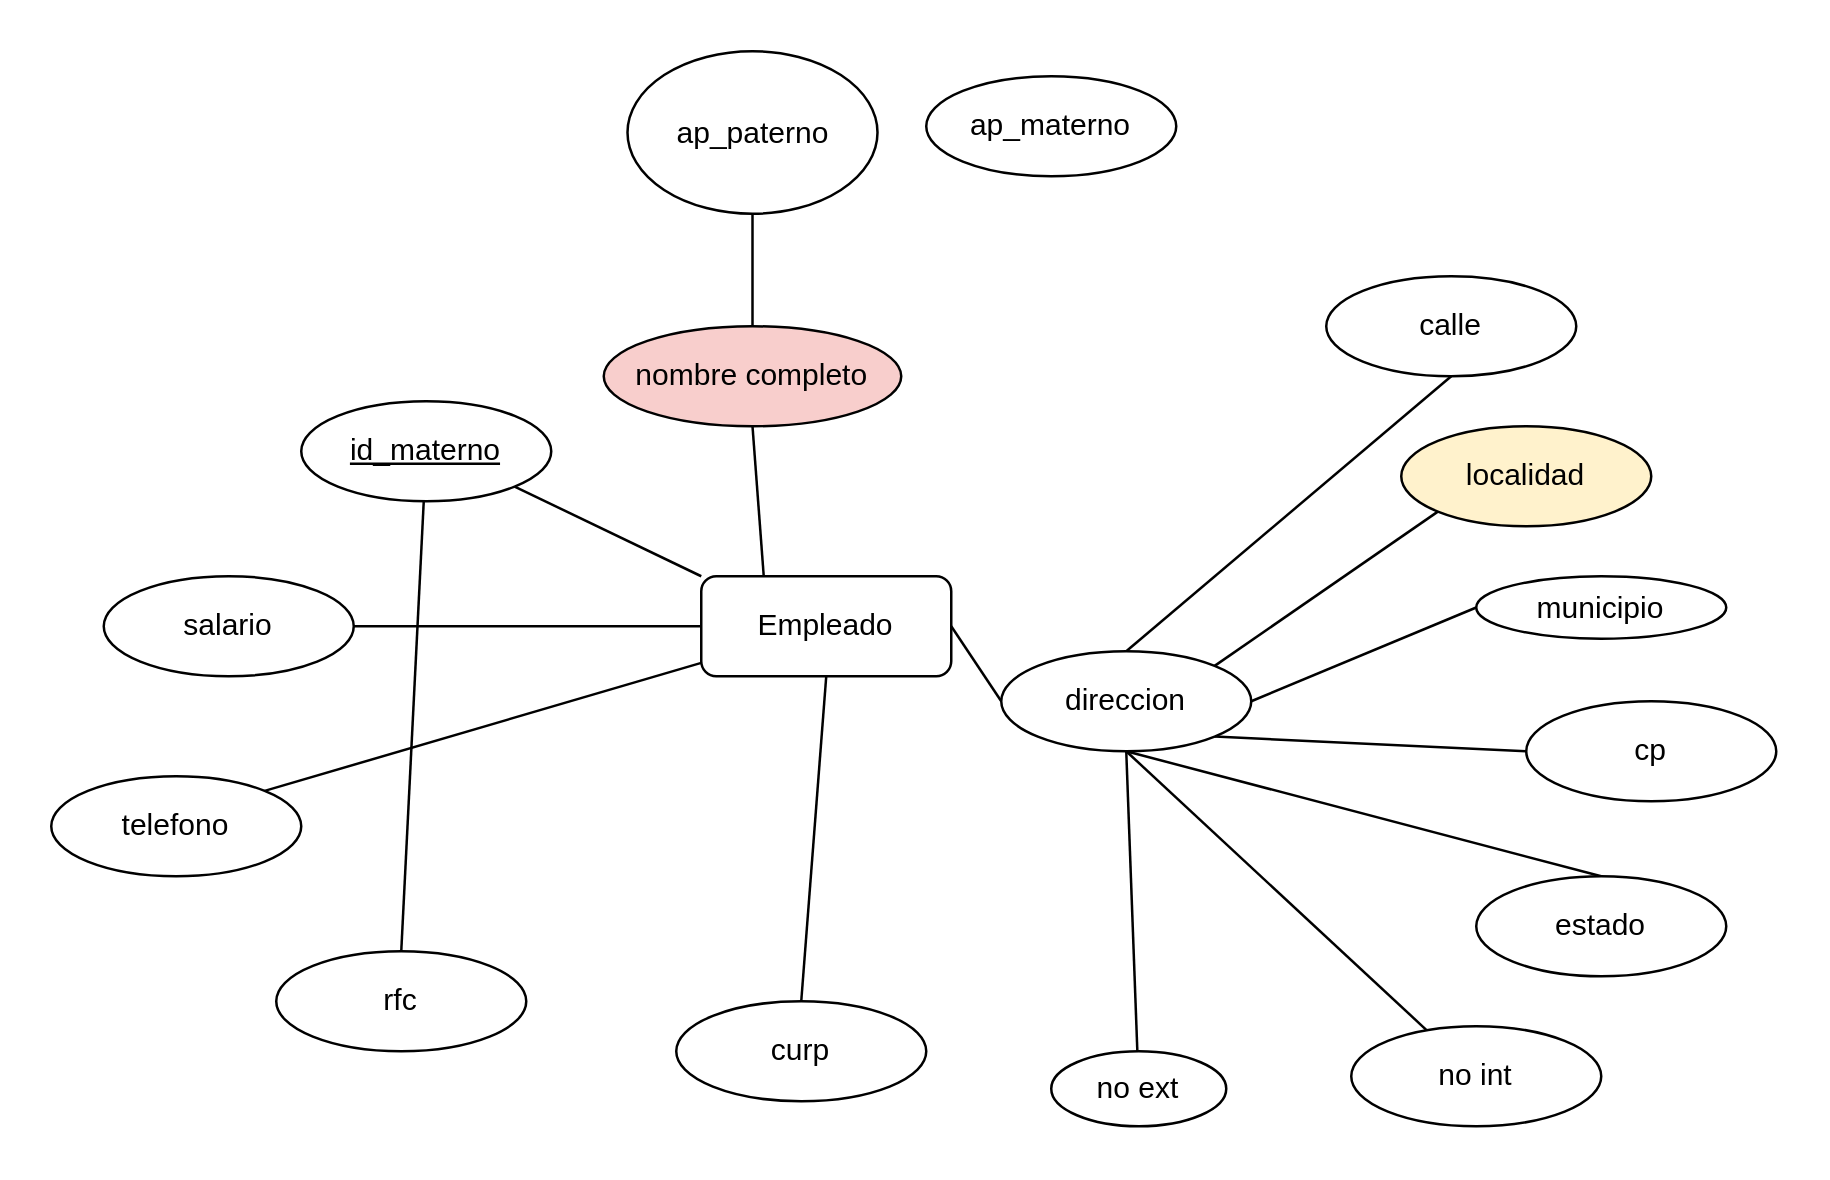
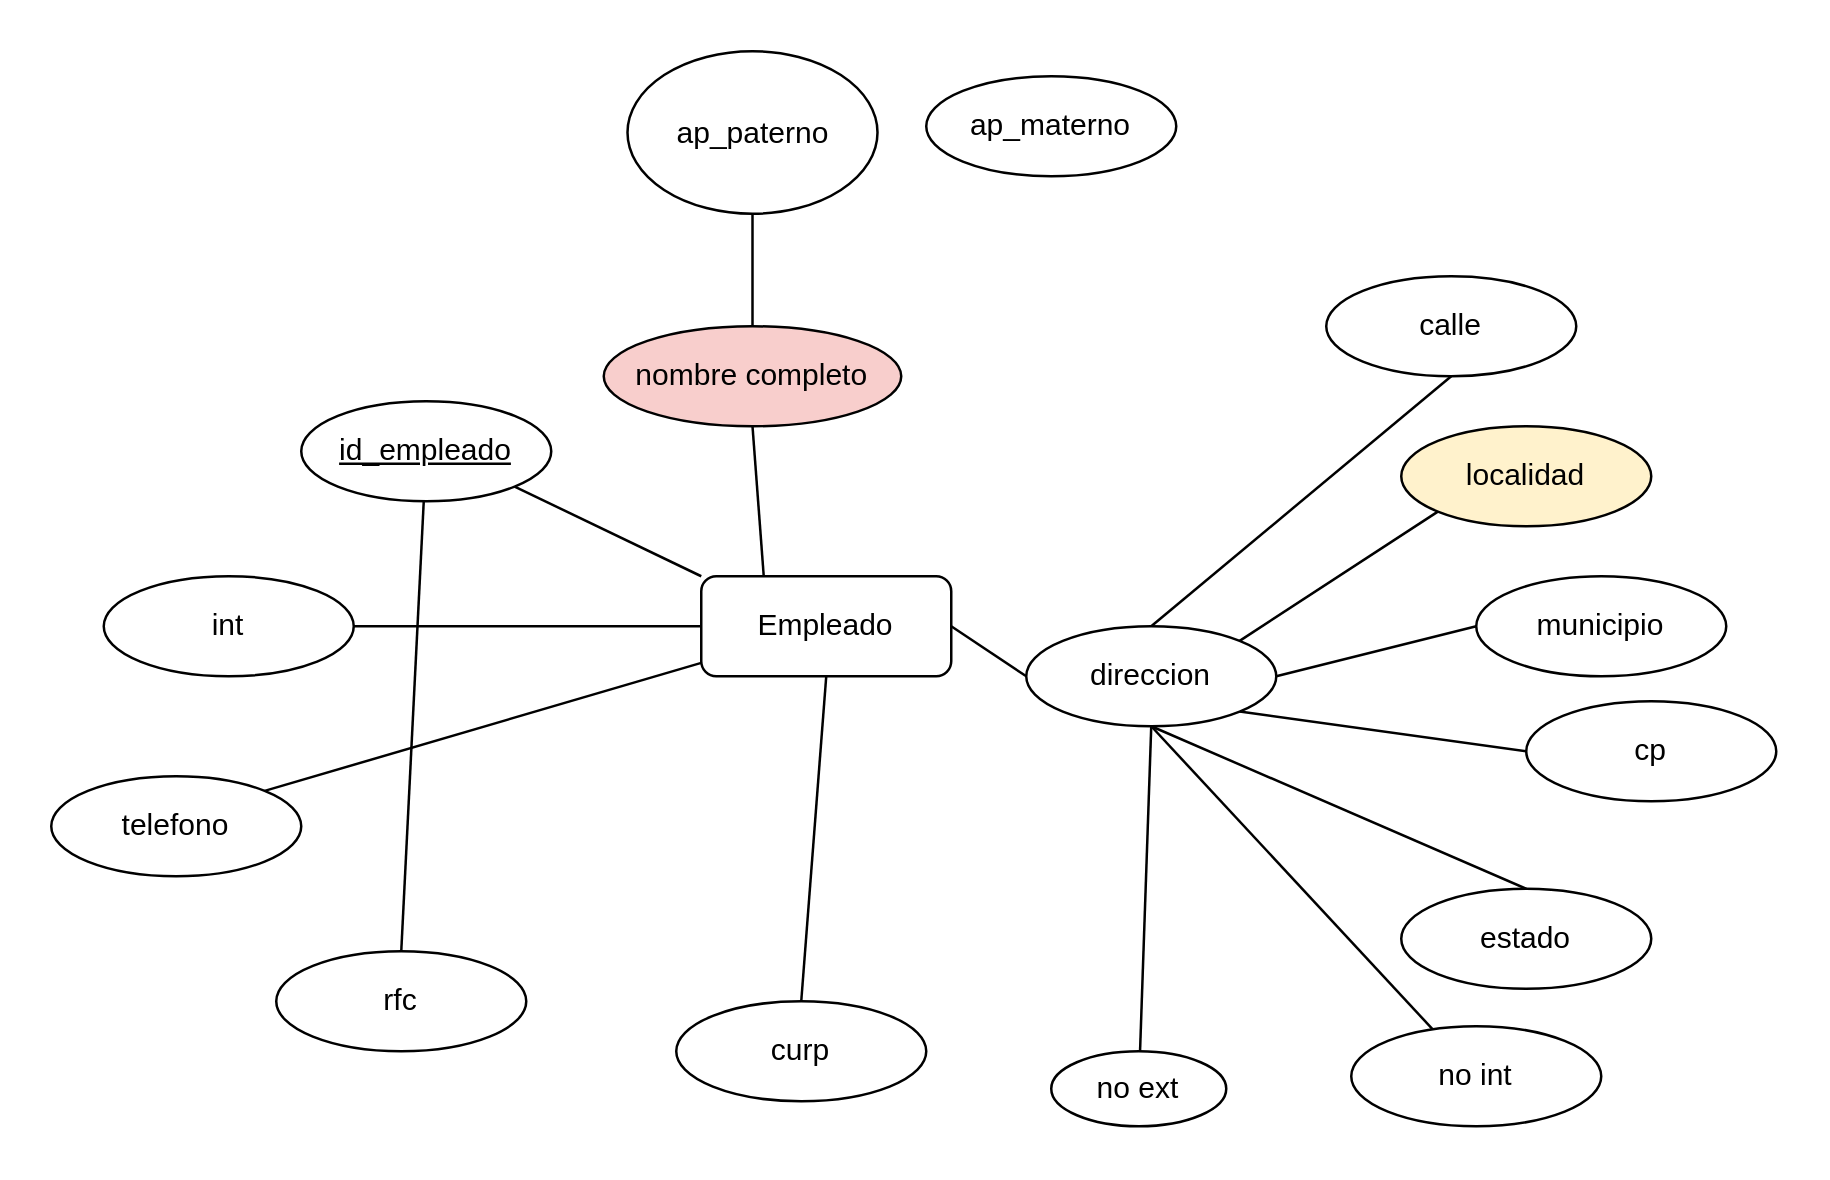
node "id_materno": label "id_materno" -> "id_empleado"
node "municipio": size 250x63 -> 250x100
node "salario": label "salario" -> "int"
node "direccion": moved (1126, 701) -> (1151, 676)
node "estado": moved (1601, 926) -> (1526, 939)
